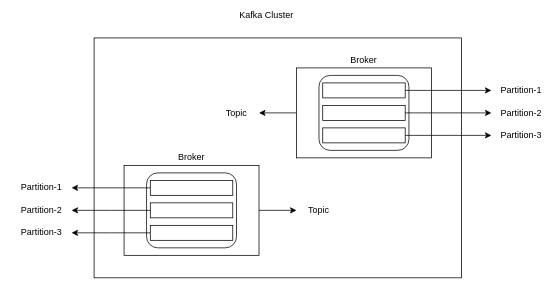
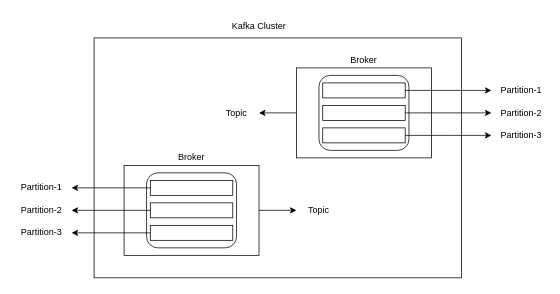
node "Kafka Cluster": moved (267, 15) -> (259, 27)
